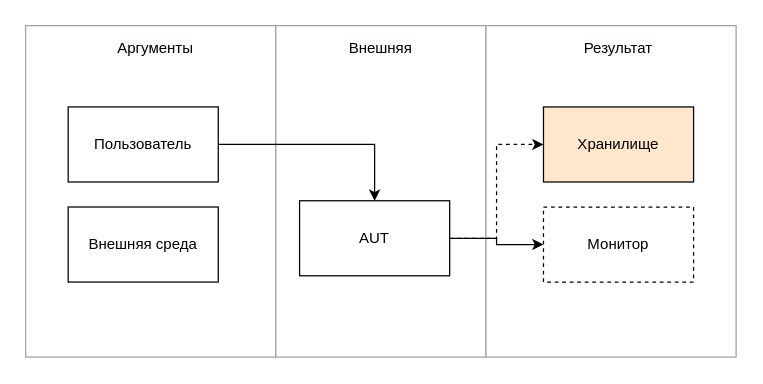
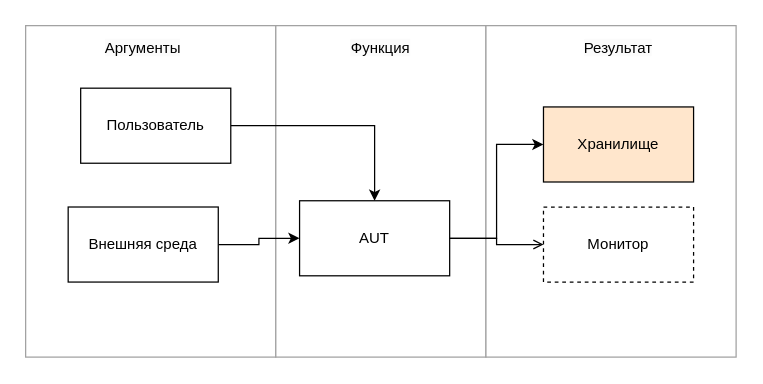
node "Внешняя": label "Внешняя" -> "Функция"
node "Аргументы": moved (156, 53) -> (143, 53)
node "Пользователь": moved (143, 144) -> (156, 126)
edge "AUT" -> "Хранилище": style dashed -> solid
edge "Внешняя среда" -> "AUT": added
edge "AUT" -> "Монитор": arrowhead classic -> open
